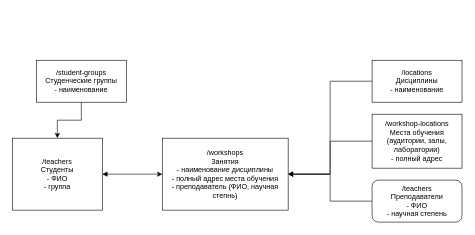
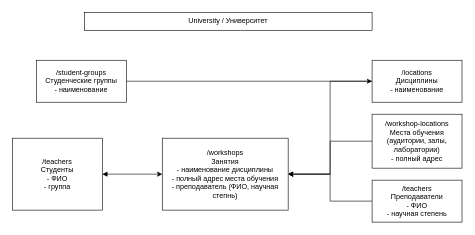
node "University / Университет": added
edge "/student-groups Студенческие группы - наименование" -> "/teachers Студенты - ФИО - группа": now "/student-groups Студенческие группы - наименование" -> "/locations Дисциплины - наименование"
node "/teachers Преподаватели - ФИО - научная степень": shape rounded rectangle -> rectangle
